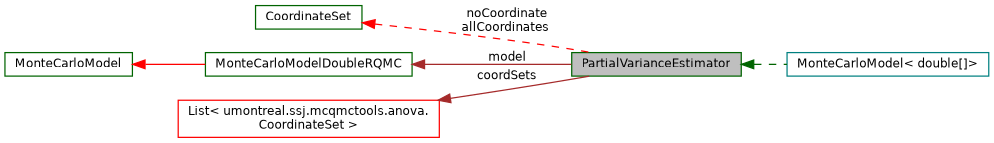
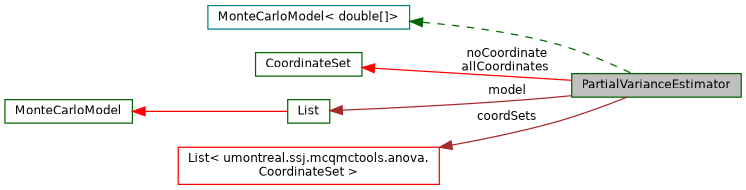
edge "PartialVarianceEstimator" -> "CoordinateSet": style dashed -> solid
node "MonteCarloModelDoubleRQMC": label "MonteCarloModelDoubleRQMC" -> "List"
edge "MonteCarloModel< double[]>" -> "PartialVarianceEstimator": reversed
